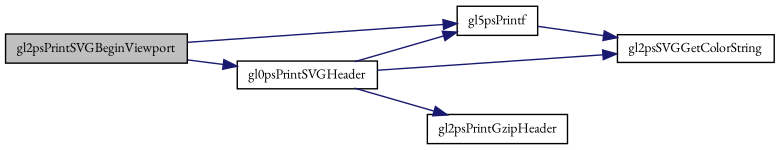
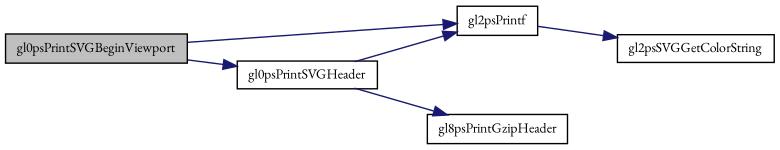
node "gl5psPrintf": label "gl5psPrintf" -> "gl2psPrintf"
node "gl2psPrintSVGBeginViewport": label "gl2psPrintSVGBeginViewport" -> "gl0psPrintSVGBeginViewport"
edge "gl0psPrintSVGHeader" -> "gl2psSVGGetColorString": removed
node "gl2psPrintGzipHeader": label "gl2psPrintGzipHeader" -> "gl8psPrintGzipHeader"
